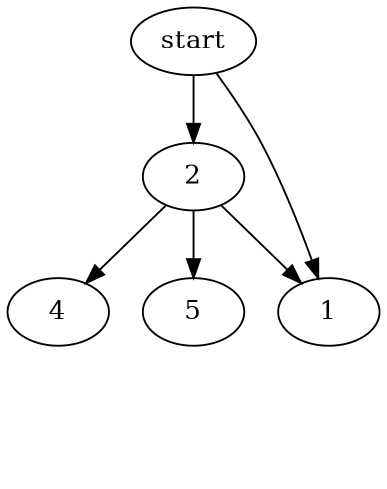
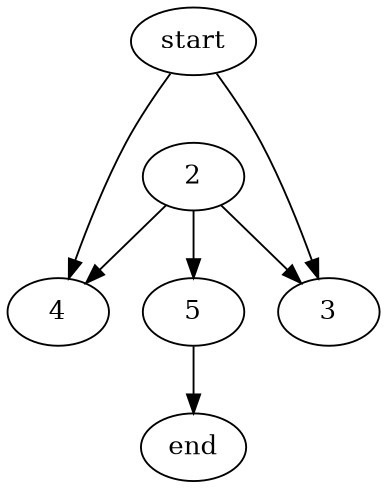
edge "start" -> "2": now "start" -> "4"
node "1": label "1" -> "3"
node "end": added
